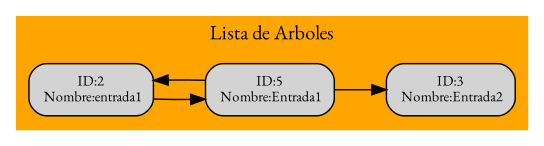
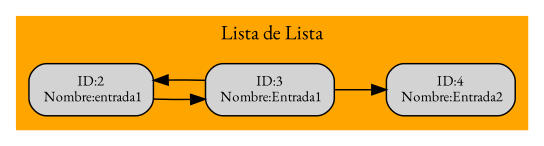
cluster "Lista de Arboles": label "Lista de Arboles" -> "Lista de Lista"
node "ID:5 Nombre:Entrada1": label "ID:5 Nombre:Entrada1" -> "ID:3 Nombre:Entrada1"
node "ID:3 Nombre:Entrada2": label "ID:3 Nombre:Entrada2" -> "ID:4 Nombre:Entrada2"
